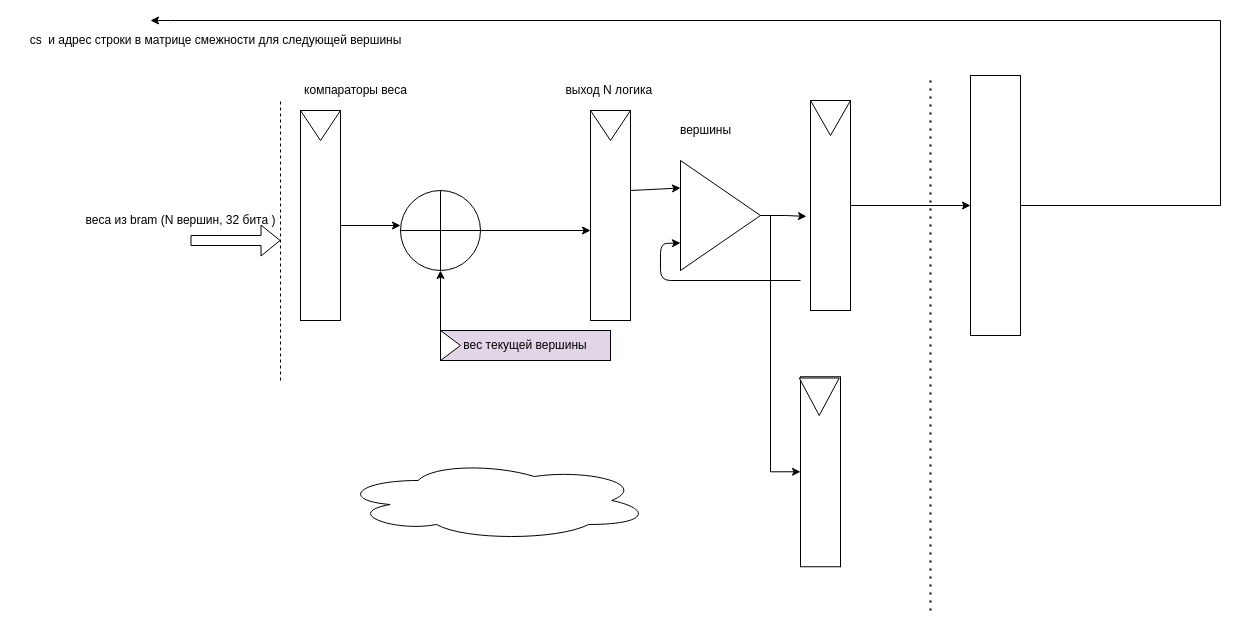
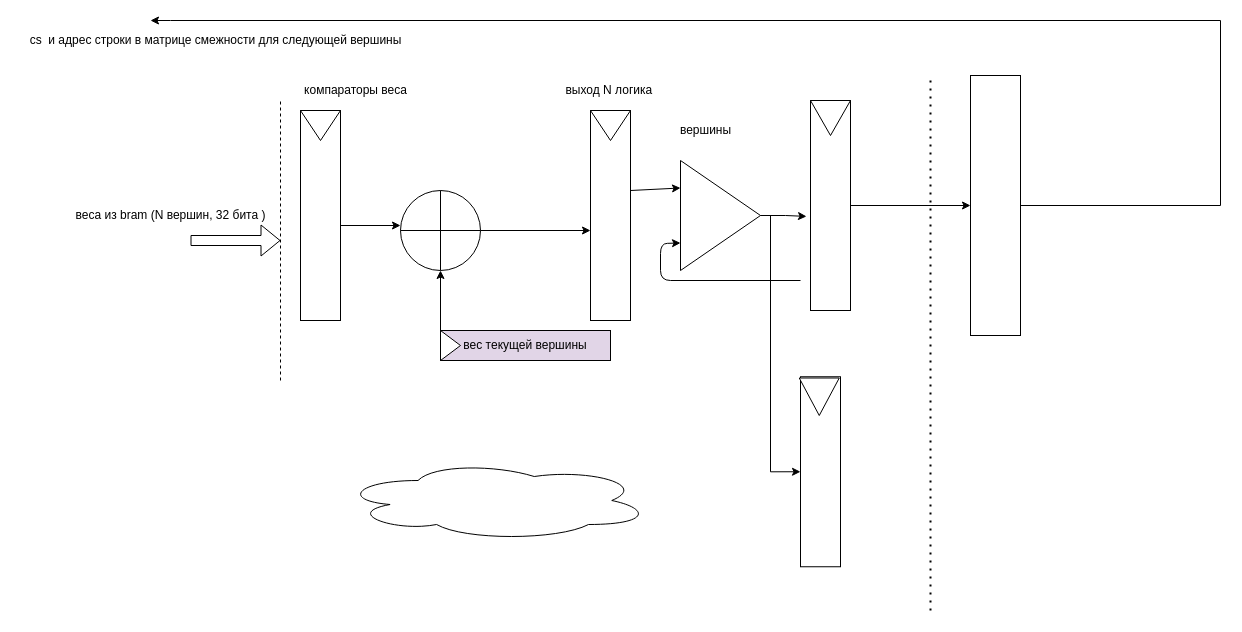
node "веса из bram (N вершин, 32 бита )": moved (181, 221) -> (171, 216)
